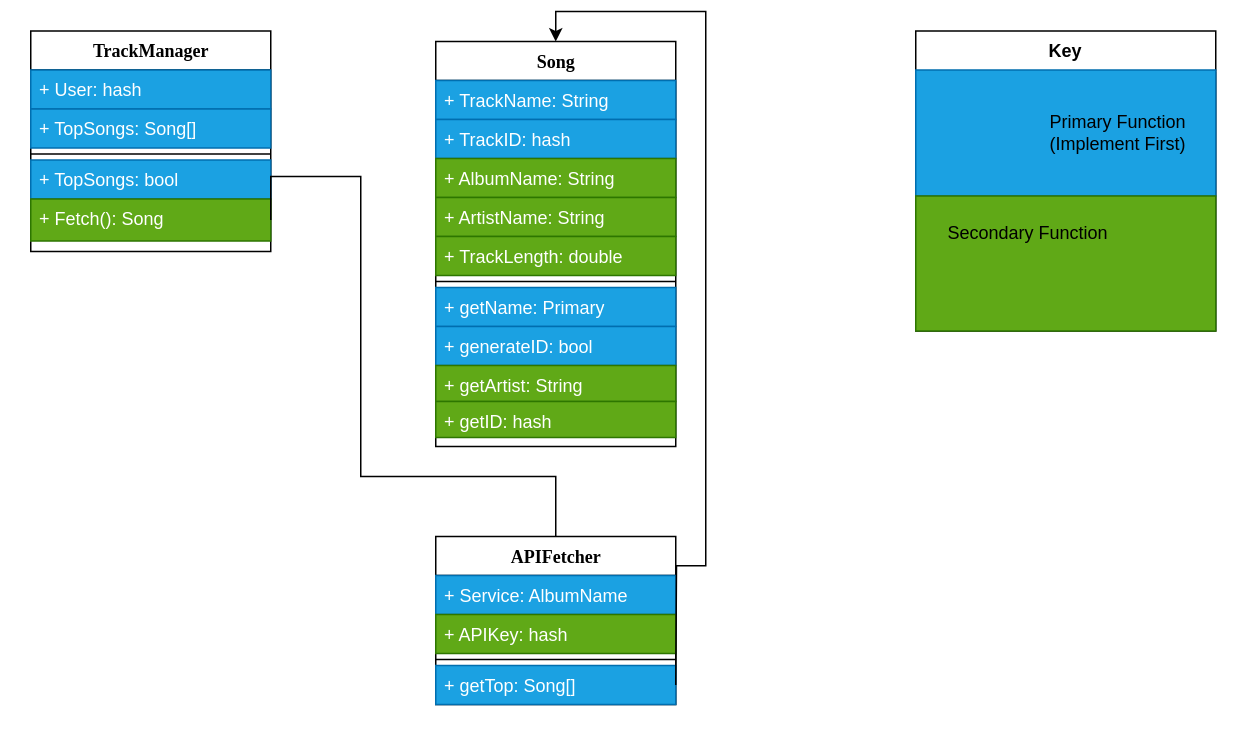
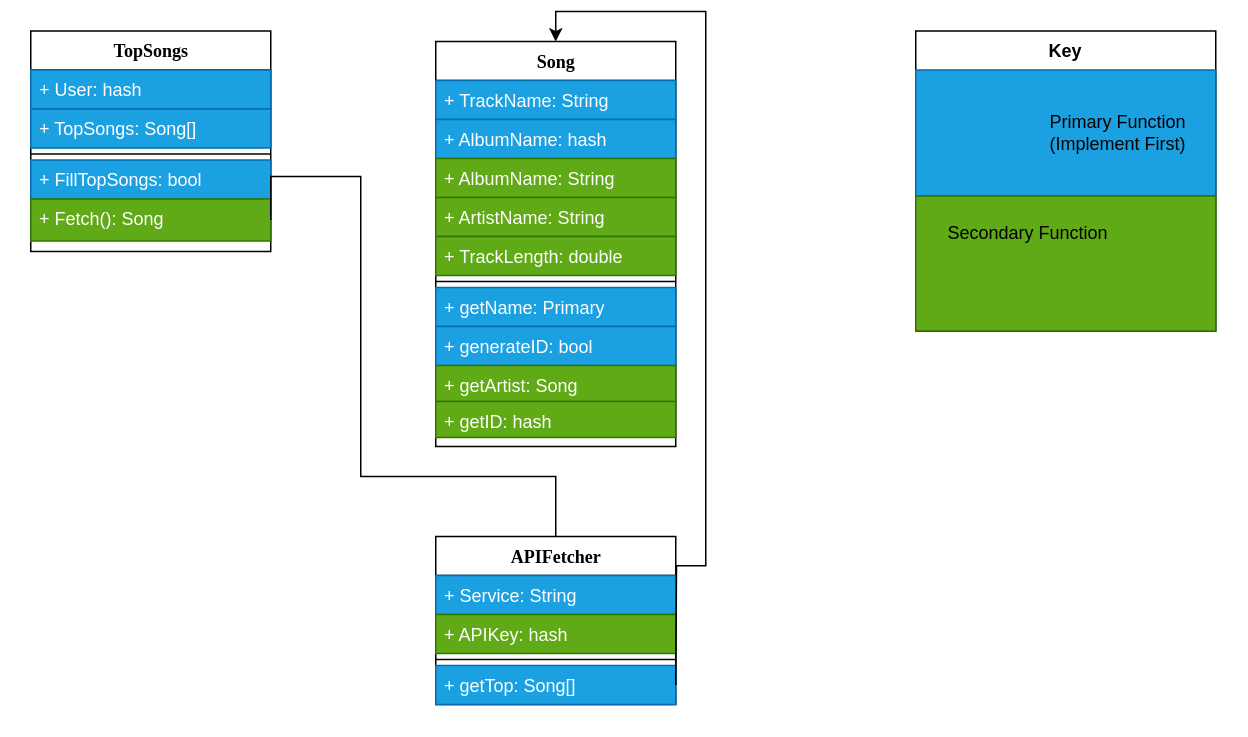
node "TrackManager": label "TrackManager" -> "TopSongs"
node "+ TrackID: hash": label "+ TrackID: hash" -> "+ AlbumName: hash"
node "+ TopSongs: bool": label "+ TopSongs: bool" -> "+ FillTopSongs: bool"
node "+ getArtist: String": label "+ getArtist: String" -> "+ getArtist: Song"
node "+ Service: AlbumName": label "+ Service: AlbumName" -> "+ Service: String"
